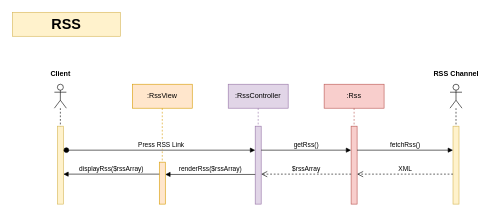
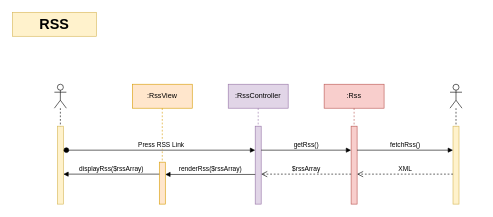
node "RSS": size 108x24 -> 84x24
node "Client": removed
node "RSS Channel": removed
